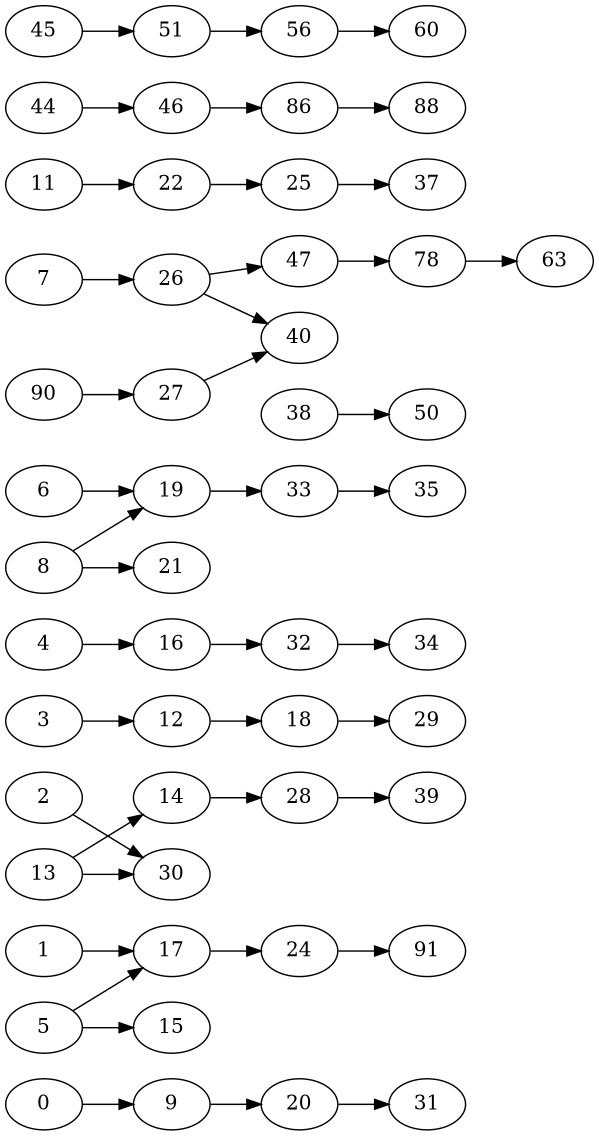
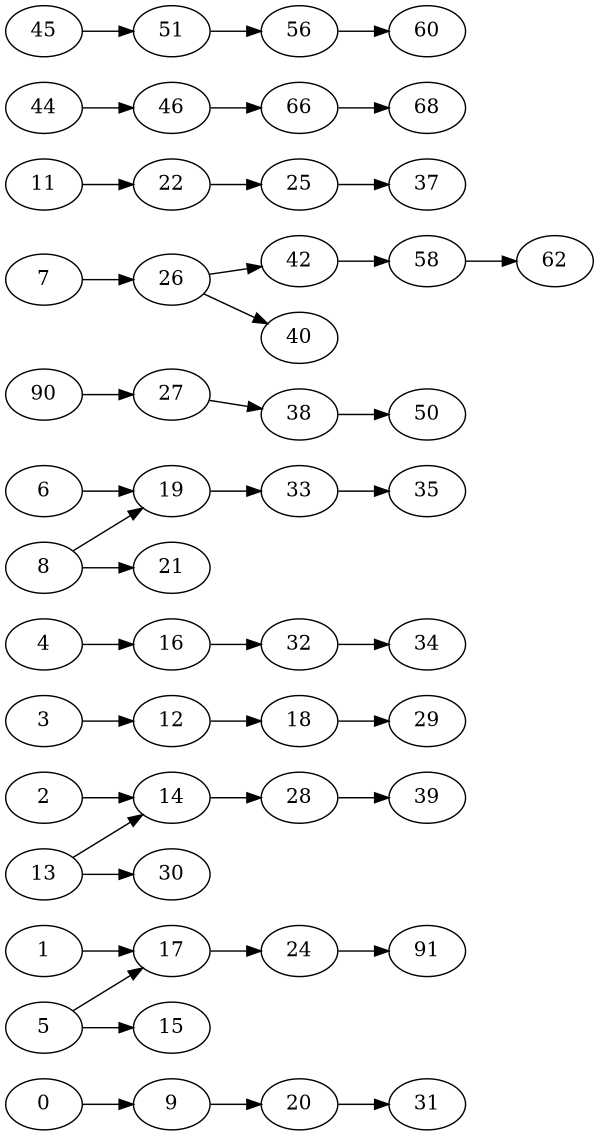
node "86": label "86" -> "66"
node "88": label "88" -> "68"
node "47": label "47" -> "42"
node "78": label "78" -> "58"
node "63": label "63" -> "62"
edge "27" -> "40": now "27" -> "38"
edge "2" -> "30": now "2" -> "14"
